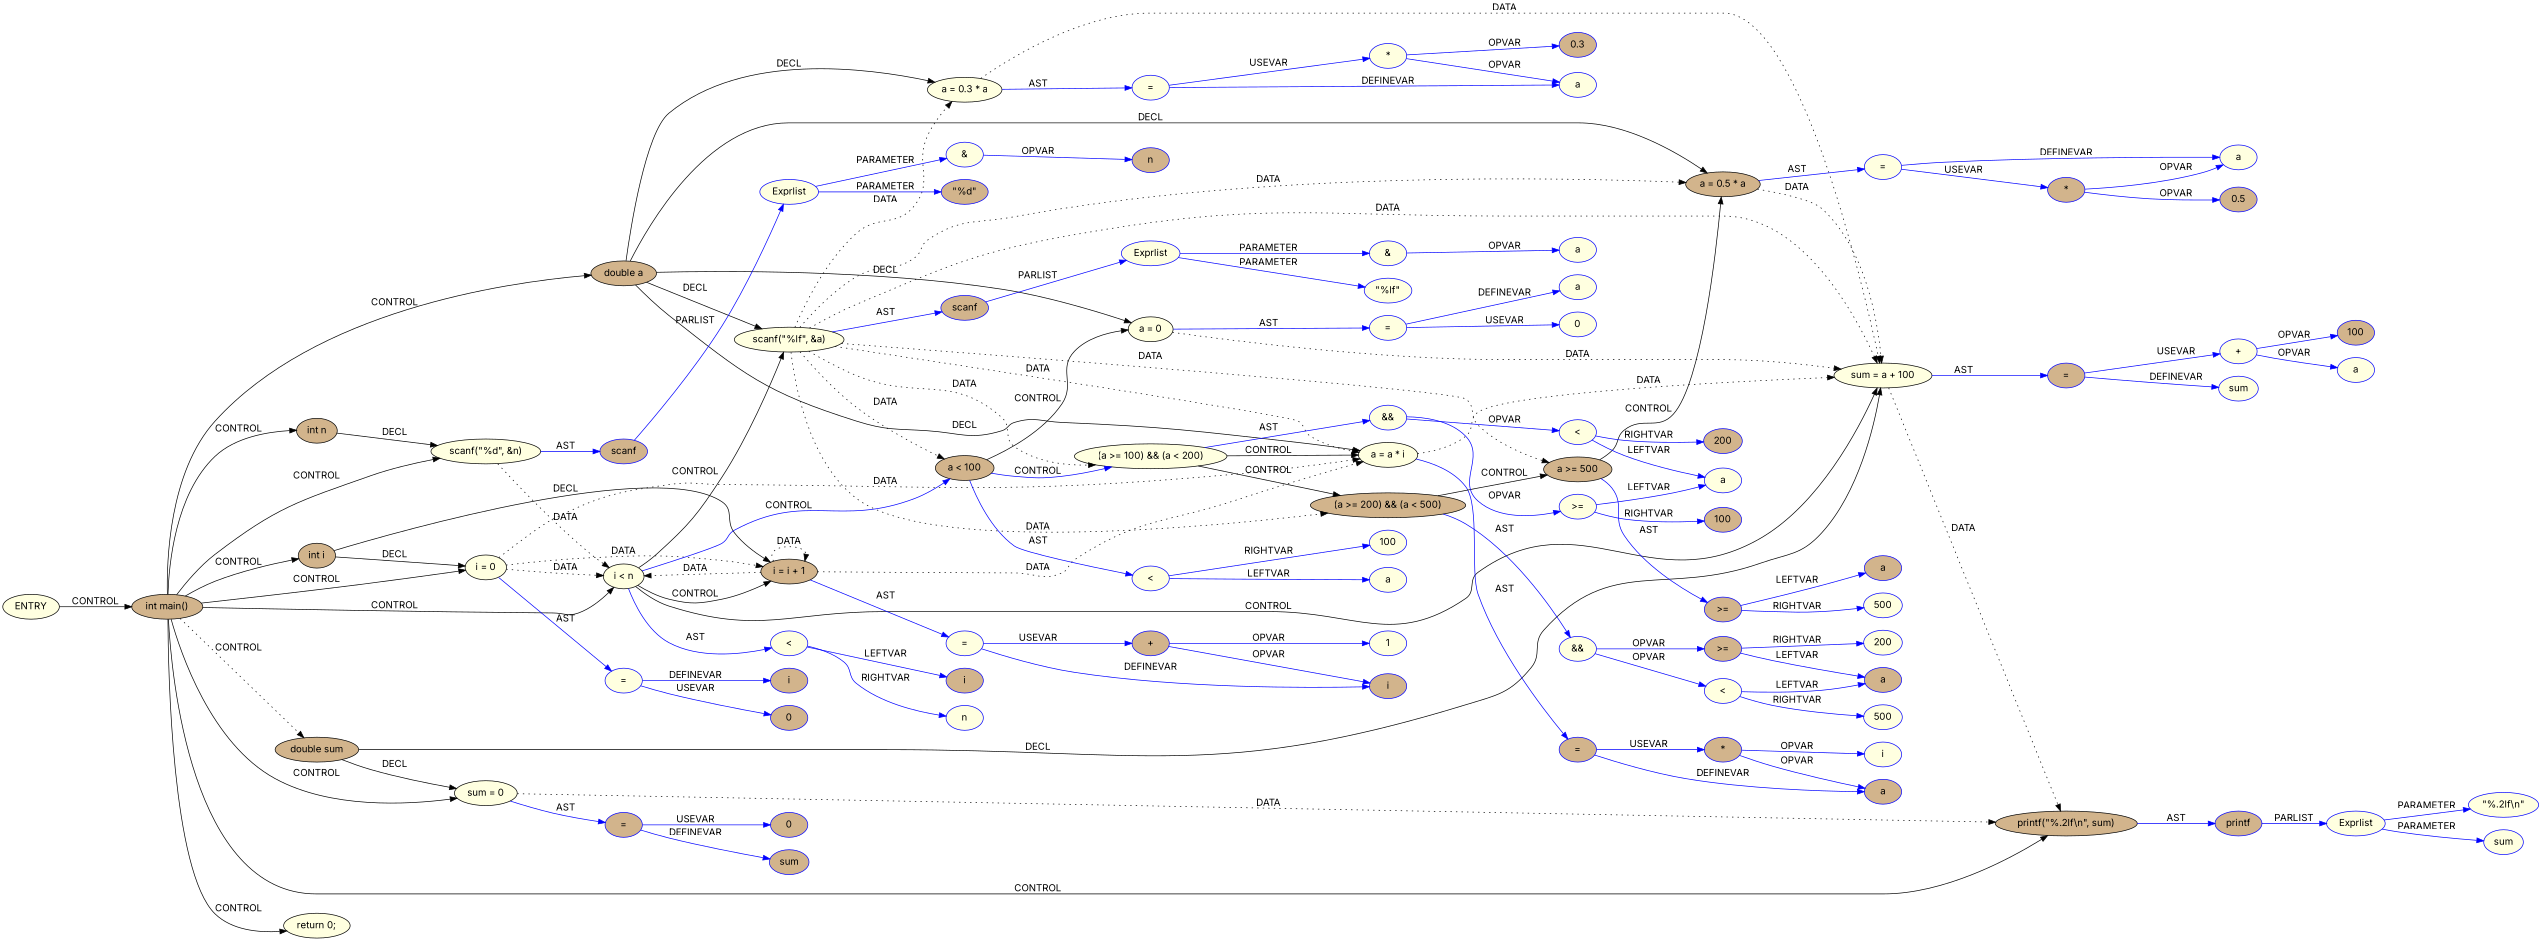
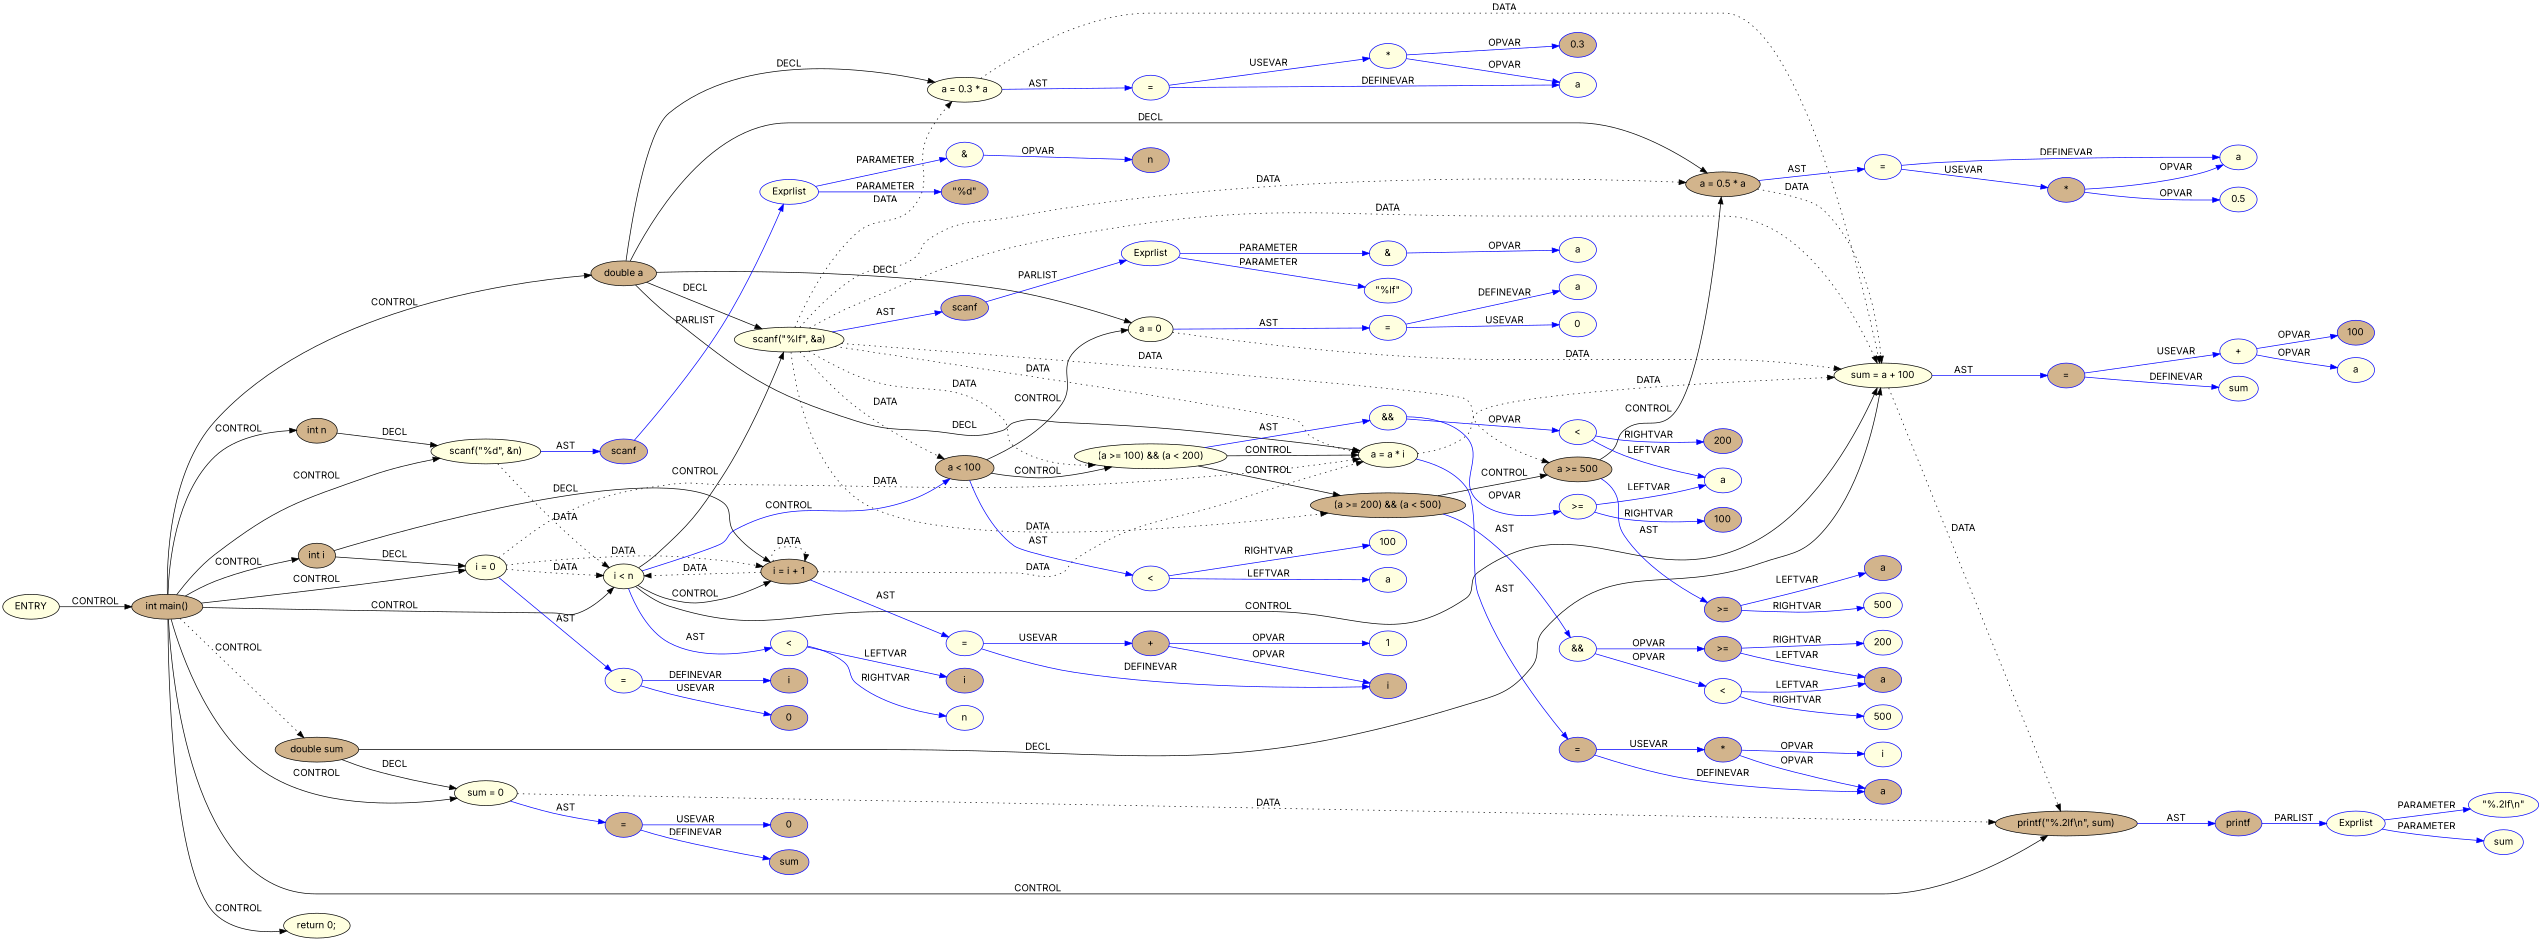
node "0.5": fillcolor tan -> lightyellow
edge "a < 100" -> "(a >= 100) && (a < 200)": color blue -> black
